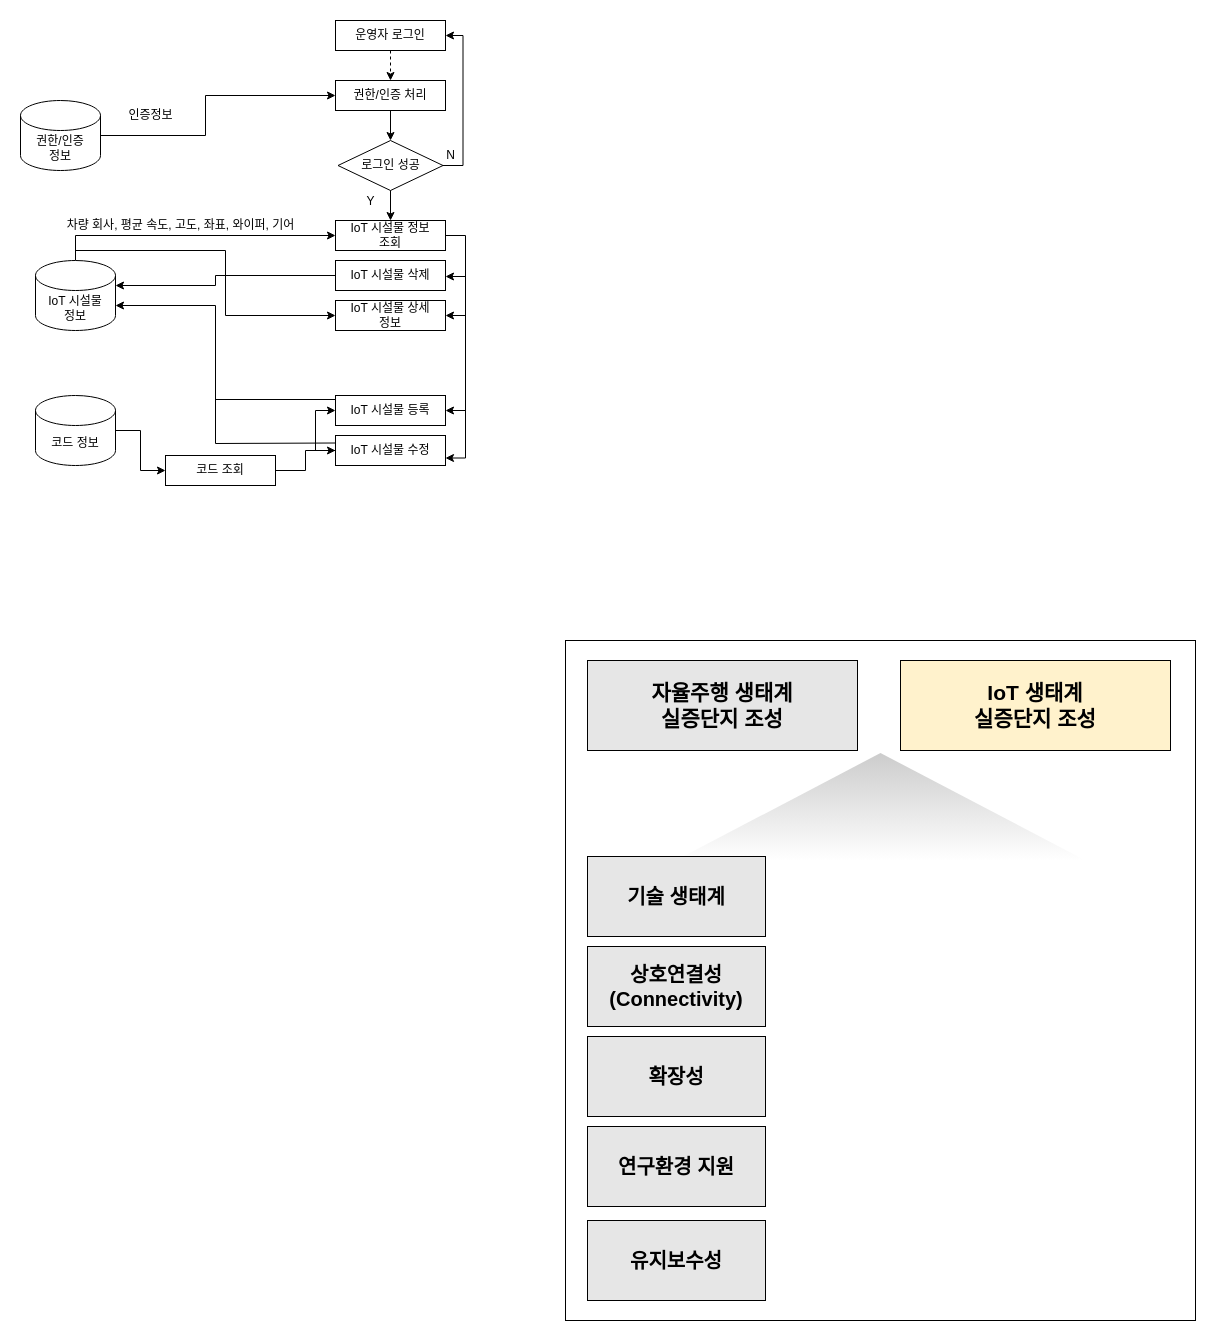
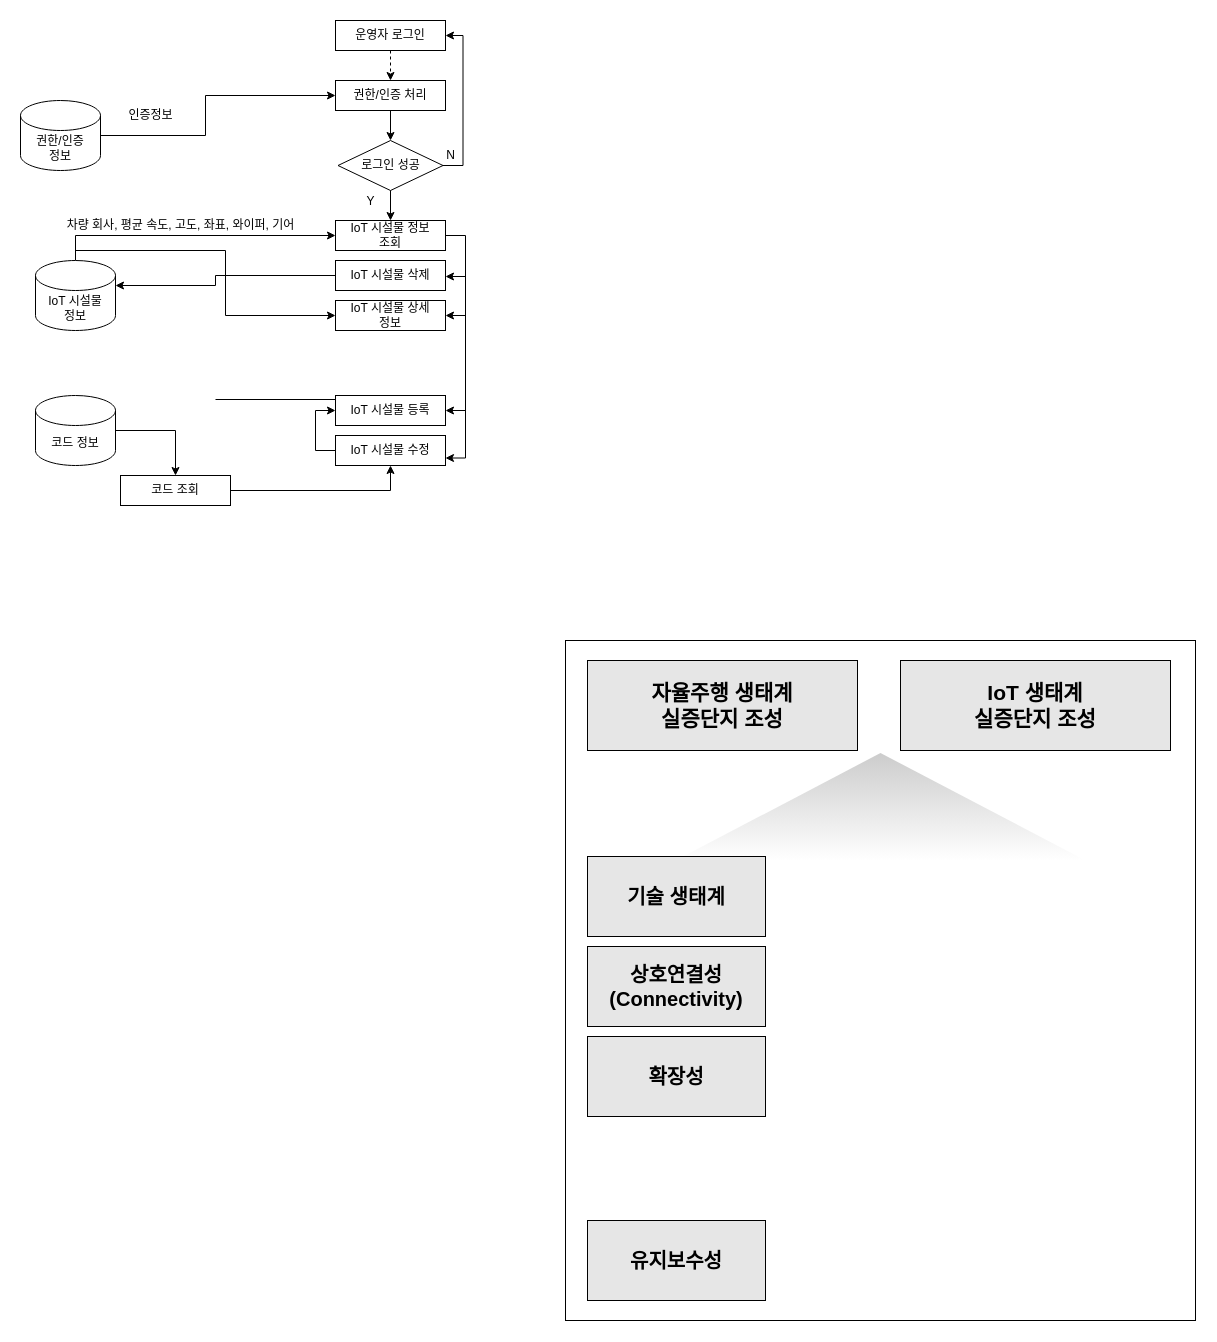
edge "IoT 시설물 수정" -> "IoT 시설물 정보": removed
node "코드 조회": moved (221, 471) -> (176, 491)
node "IoT 생태계 실증단지 조성": fillcolor #fff2cc -> #e6e6e6
node "연구환경 지원": removed
